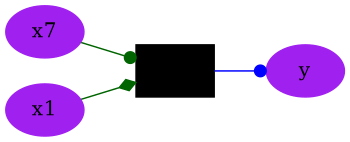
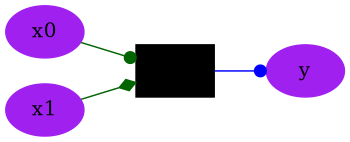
node "x7": label "x7" -> "x0"
